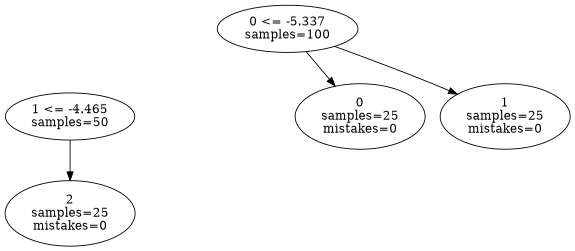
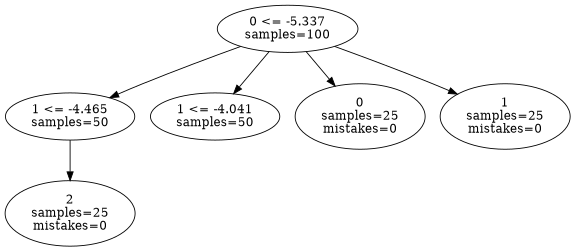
edge "0 <= -5.337 samples=100" -> "1 <= -4.465 samples=50": added
node "1 <= -4.041 samples=50": added
